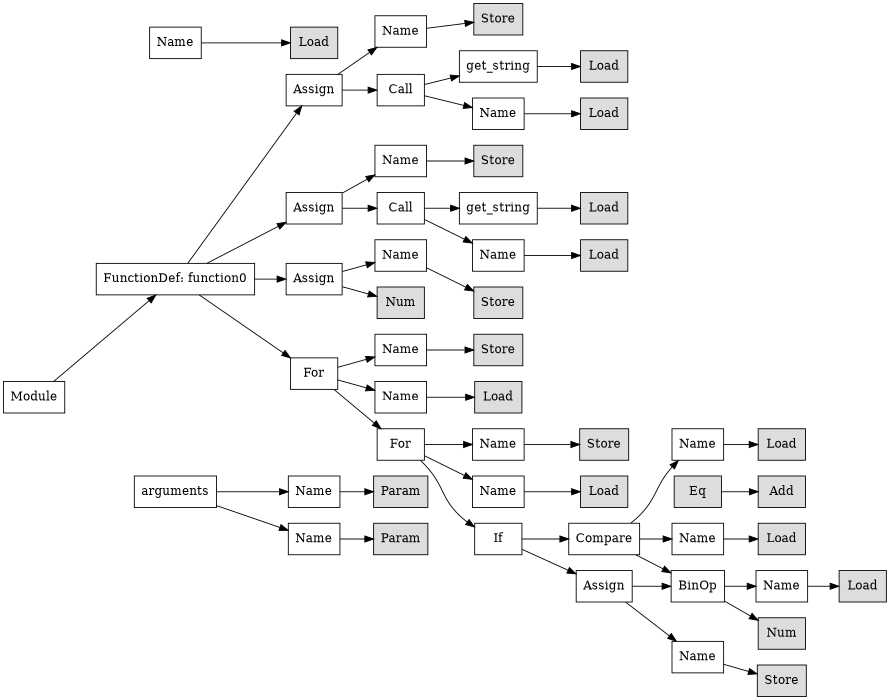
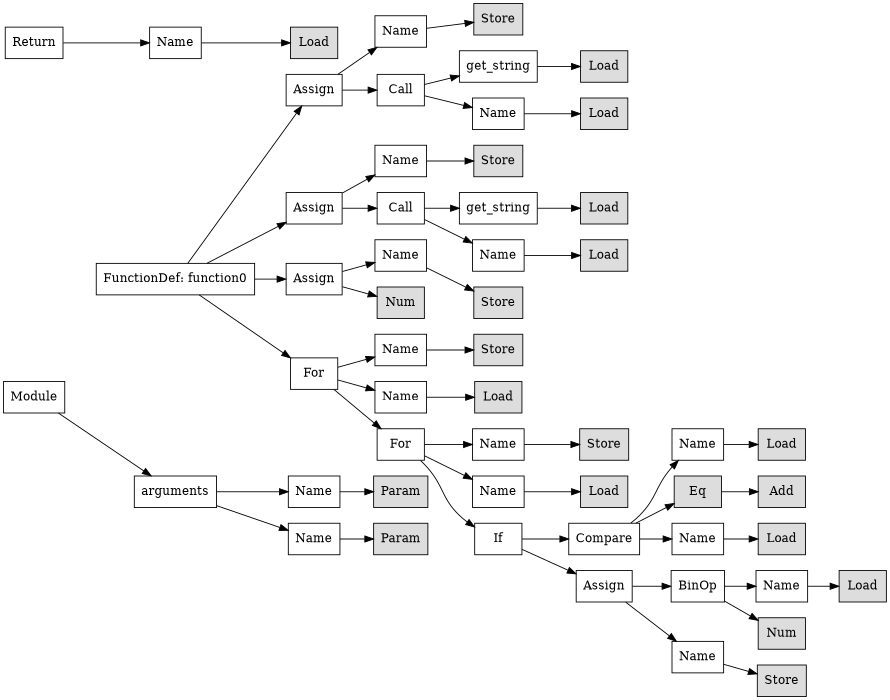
node "Return": added
edge "Module" -> "FunctionDef: function0": now "Module" -> "arguments"
edge "Compare" -> "BinOp": now "Compare" -> "Eq"
